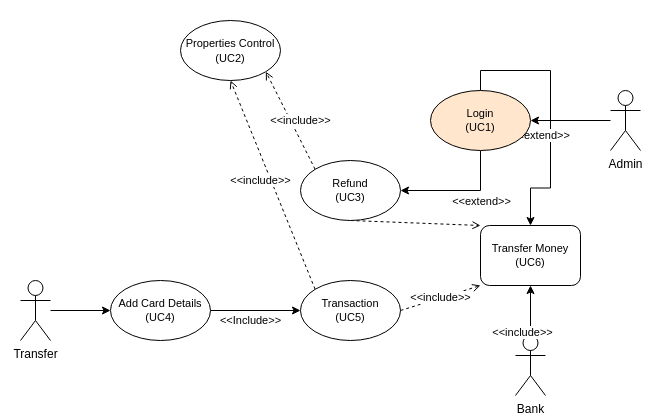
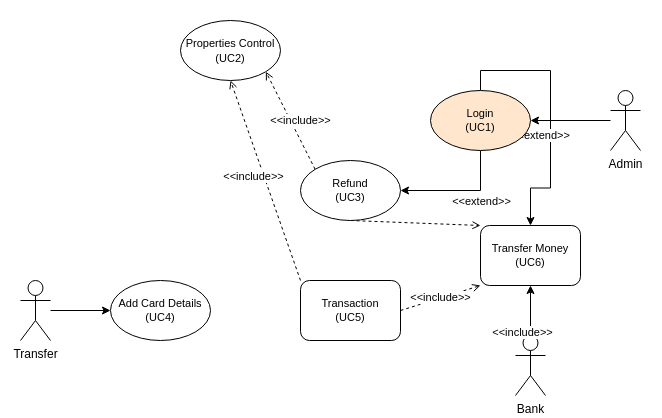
edge "Add Card Details(UC4)" -> "Transaction(UC5)": removed, label "<<Include>>"
node "Transaction(UC5)": shape ellipse -> rounded rectangle
